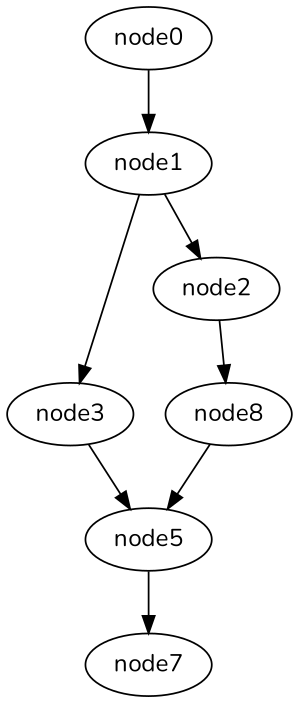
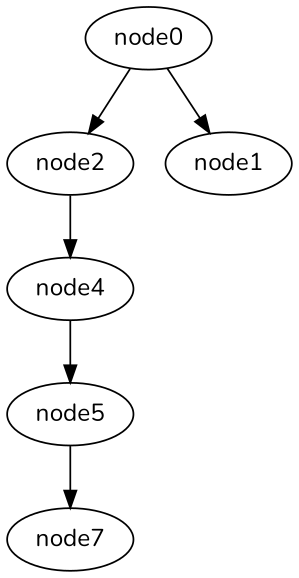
edge "node1" -> "node2": now "node0" -> "node2"
node "node3": removed
node "node8": label "node8" -> "node4"
